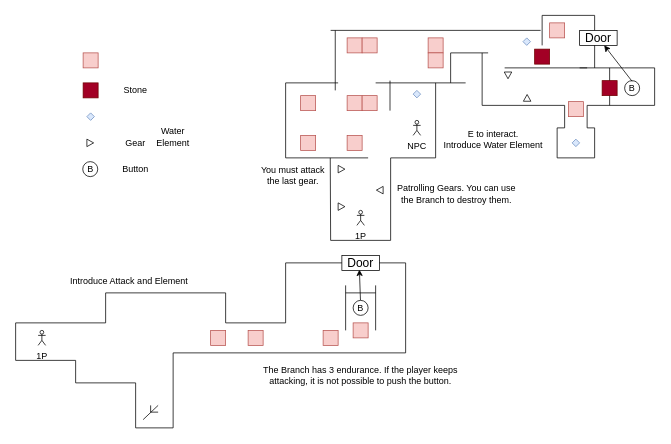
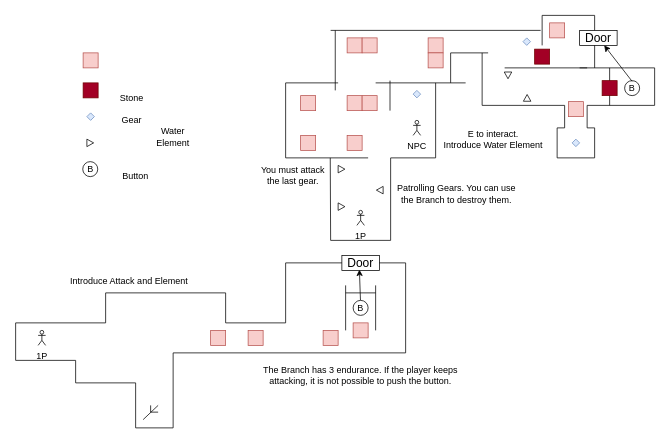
node "Stone": moved (135, 90) -> (132, 98)
node "Gear": moved (135, 143) -> (132, 120)
node "Button": moved (135, 169) -> (135, 177)
